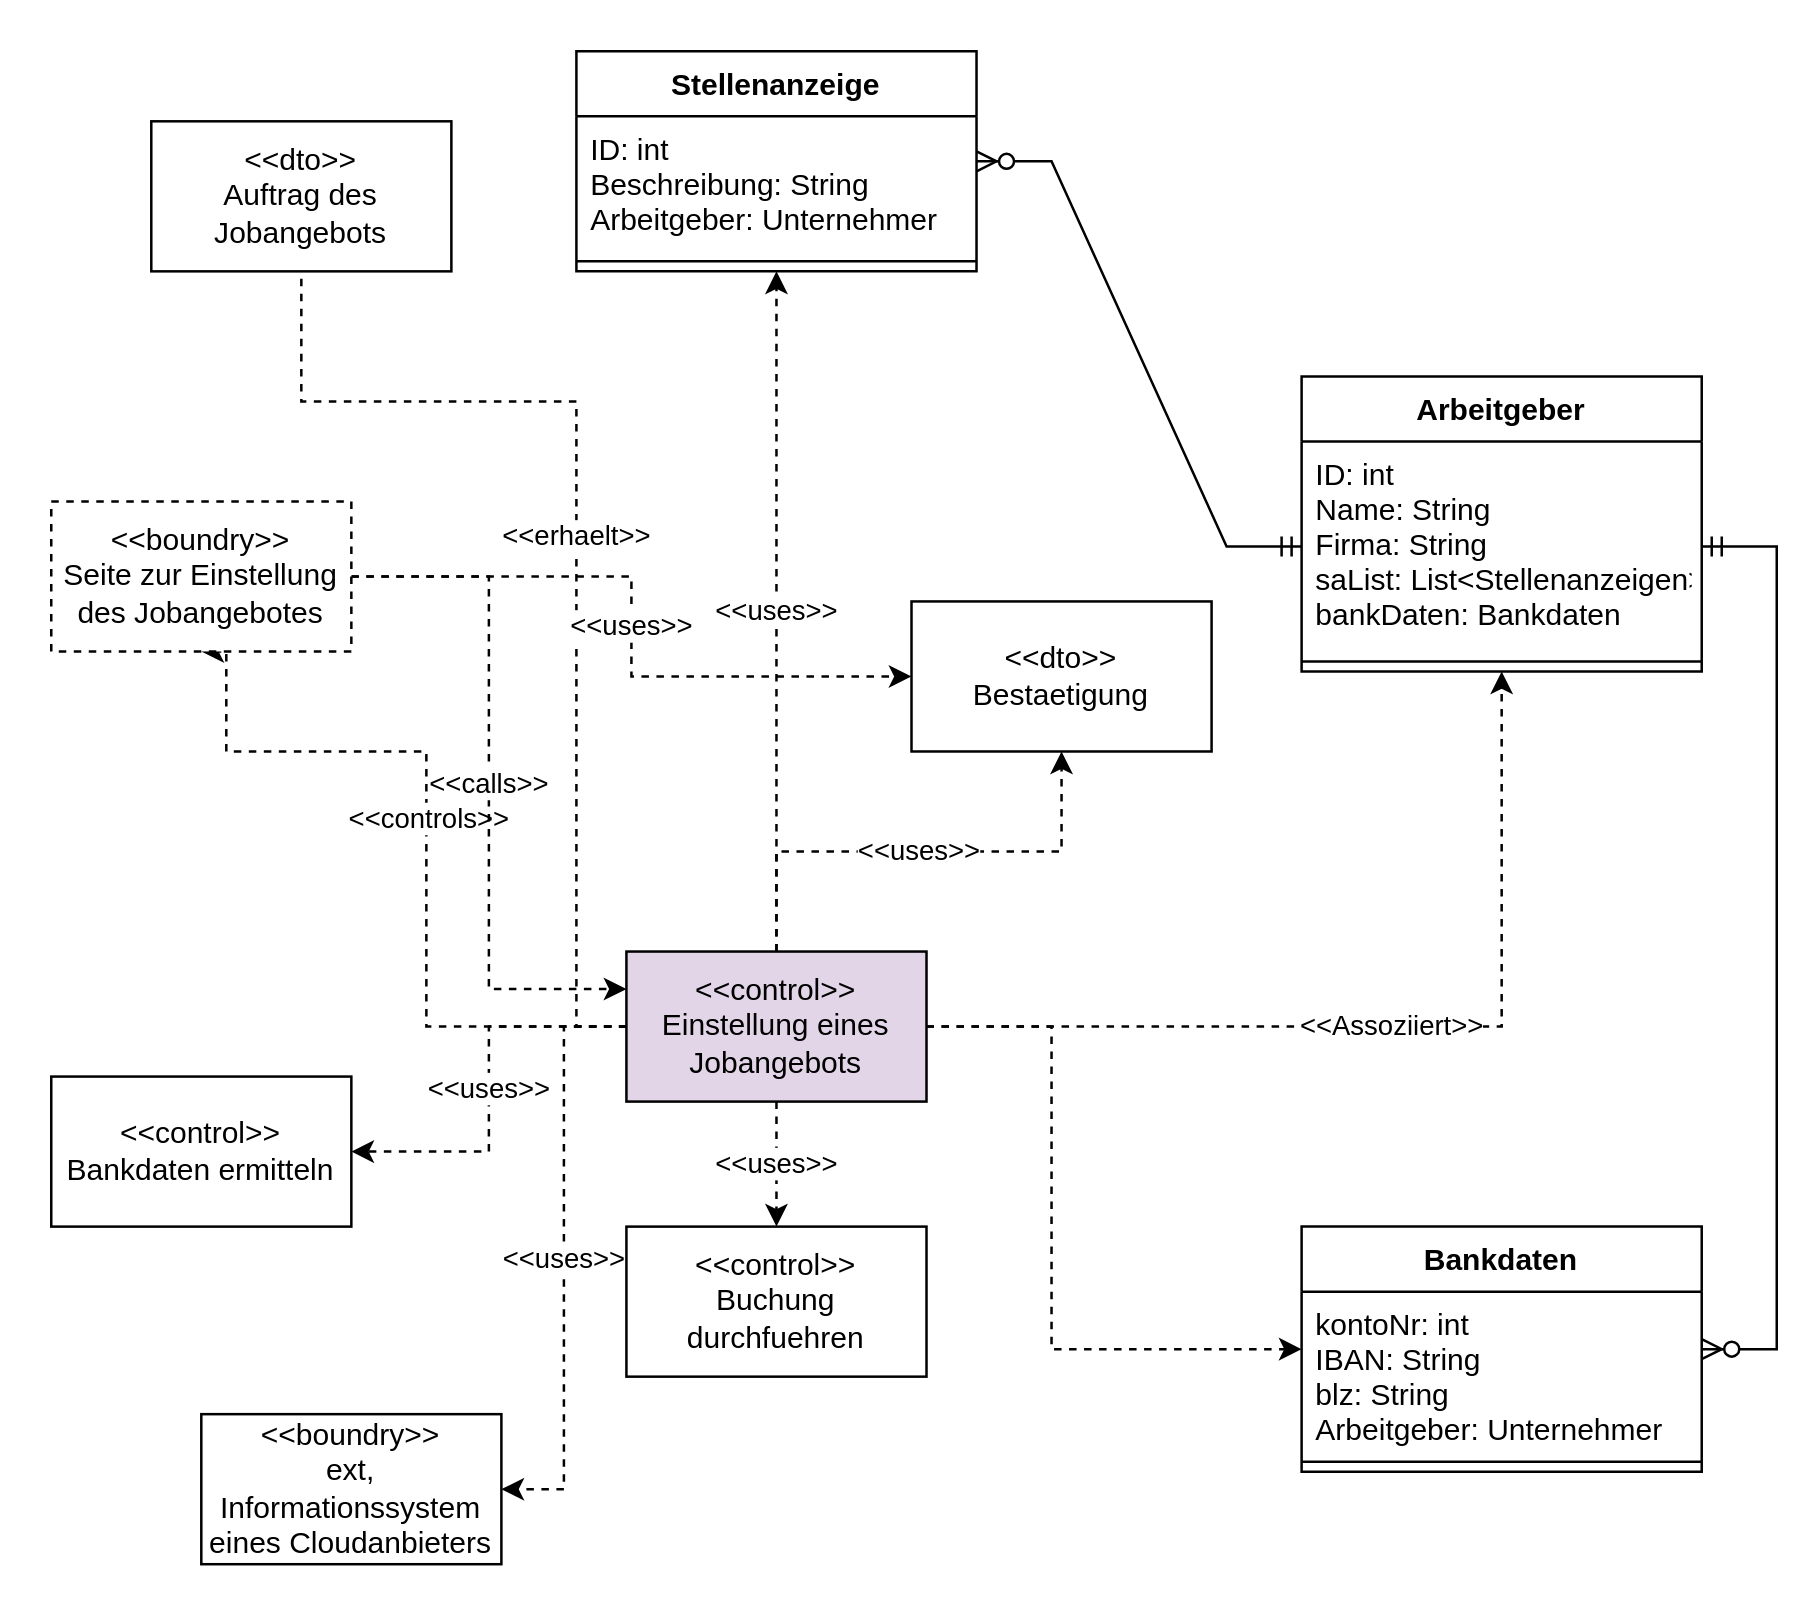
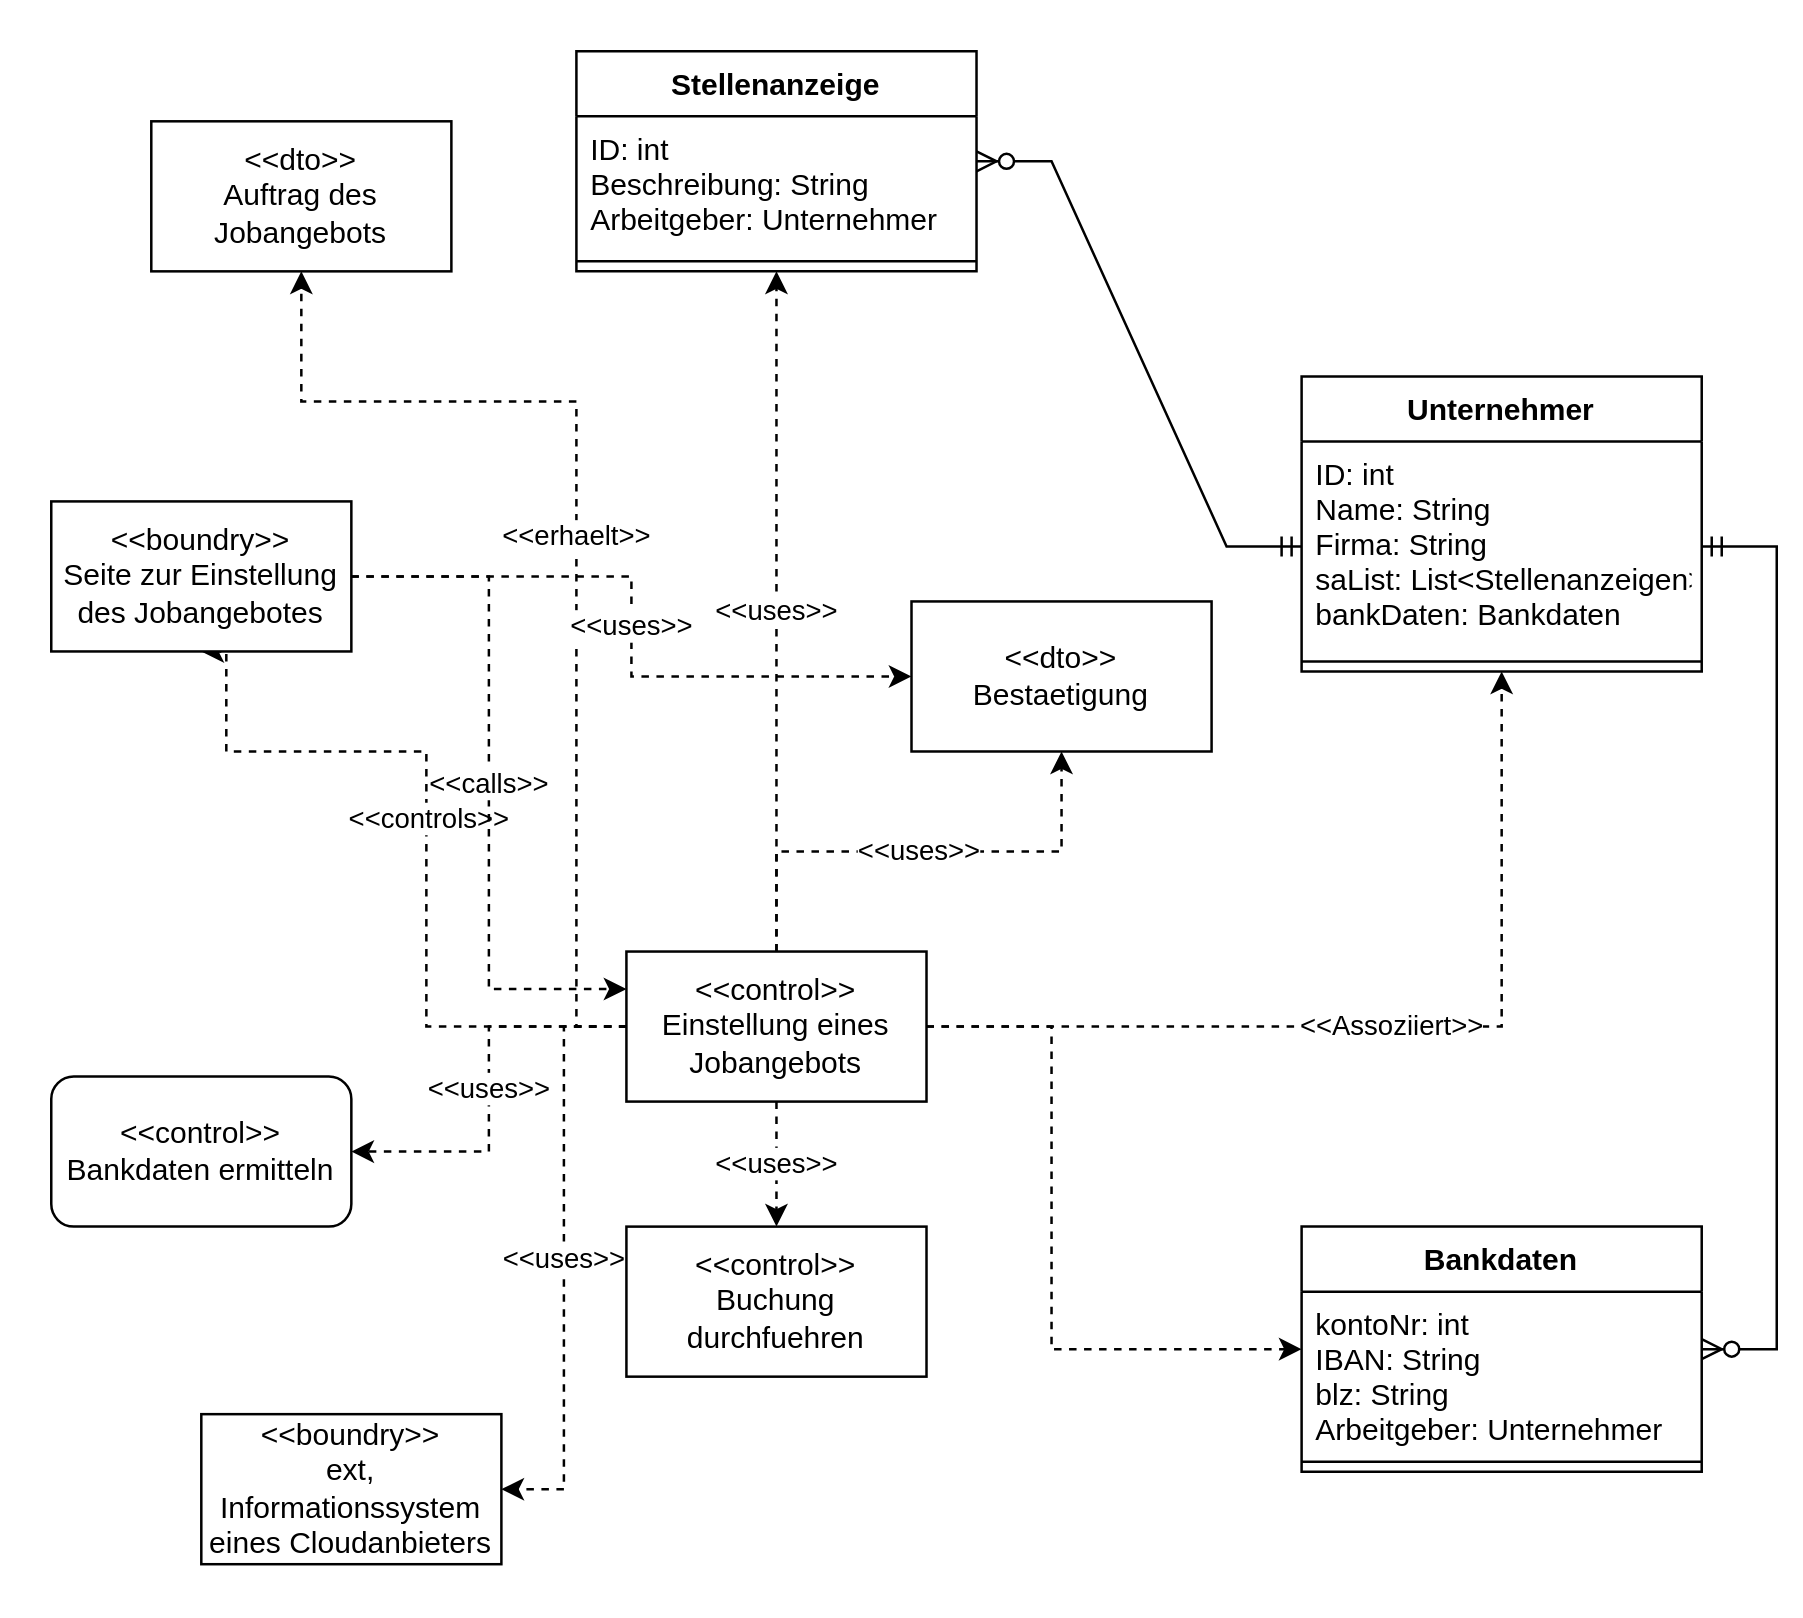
edge "<<dto>> Auftrag des Jobangebots" -- "<<control>> Einstellung eines Jobangebots": arrowhead none -> classic
node "Arbeitgeber": label "Arbeitgeber" -> "Unternehmer"
node "<<boundry>> Seite zur Einstellung des Jobangebotes": style dashed -> solid
node "<<control>> Einstellung eines Jobangebots": fillcolor #e1d5e7 -> #ffffff
node "<<control>> Bankdaten ermitteln": shape rectangle -> rounded rectangle
